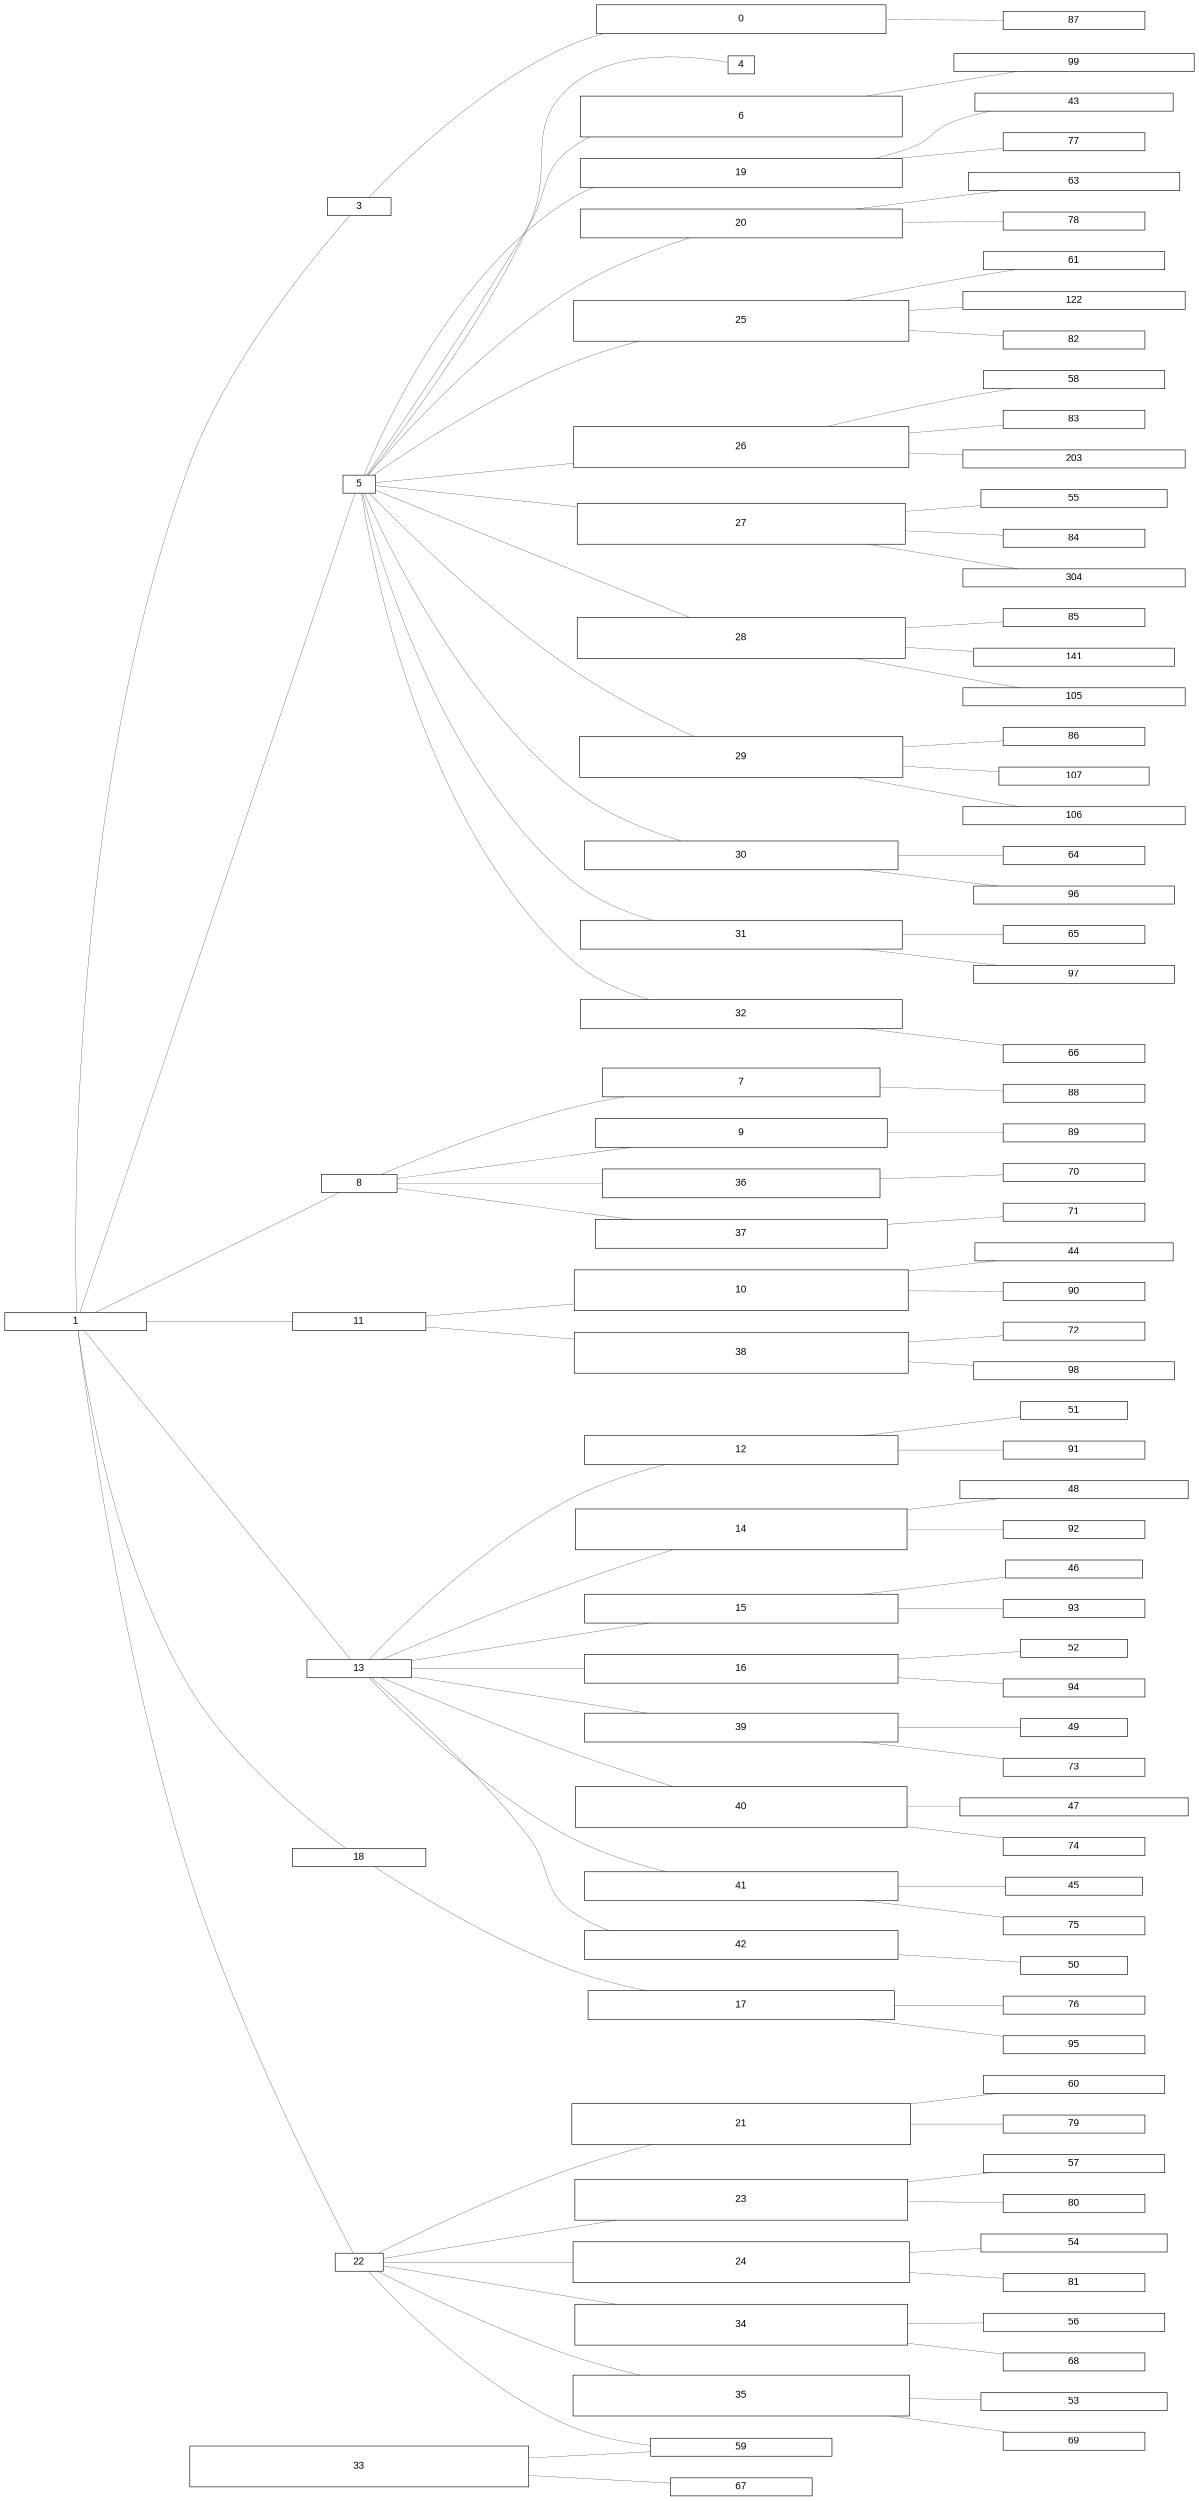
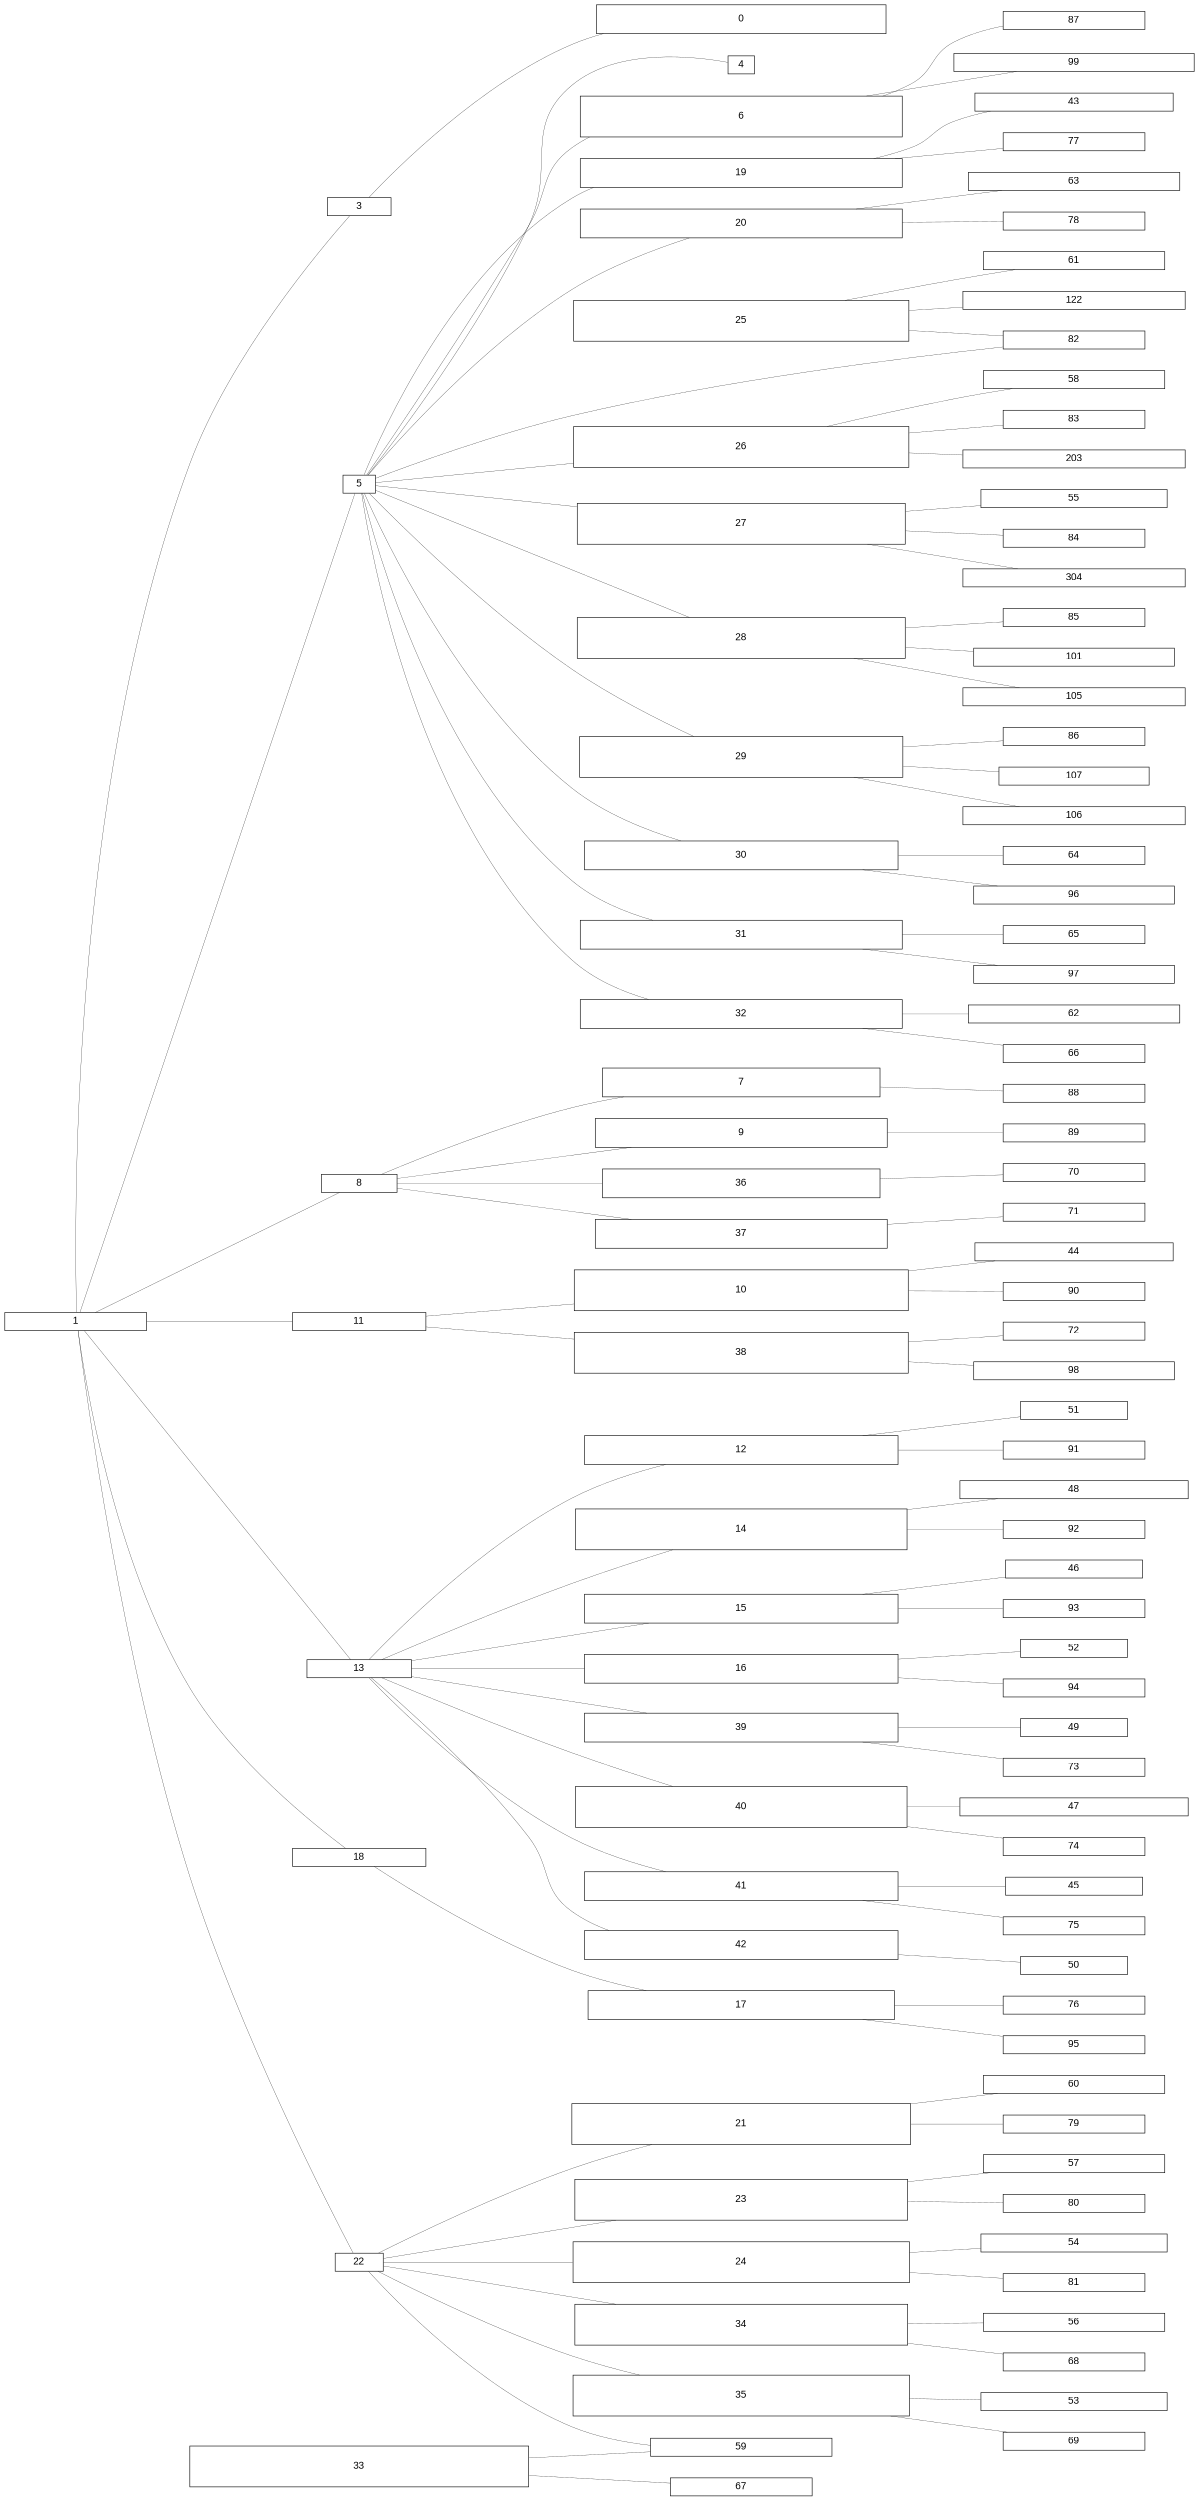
edge "0" -- "87": now "6" -- "87"
edge "25" -- "5": now "82" -- "5"
node "141": label "141" -> "101"
node "62": added
